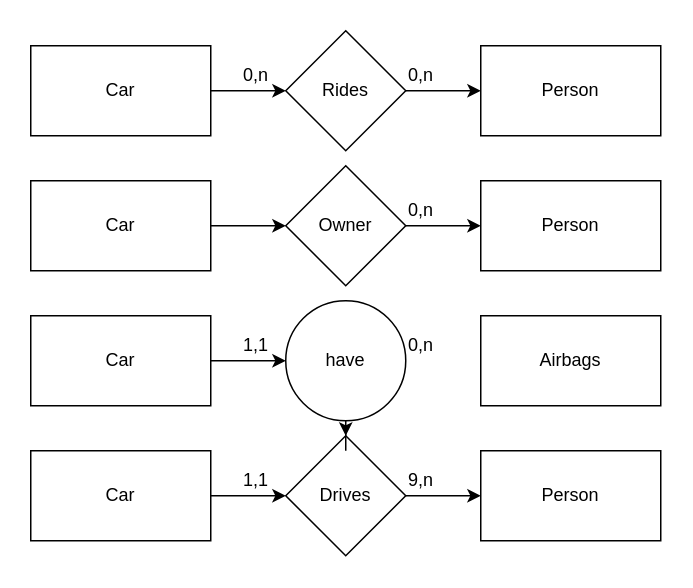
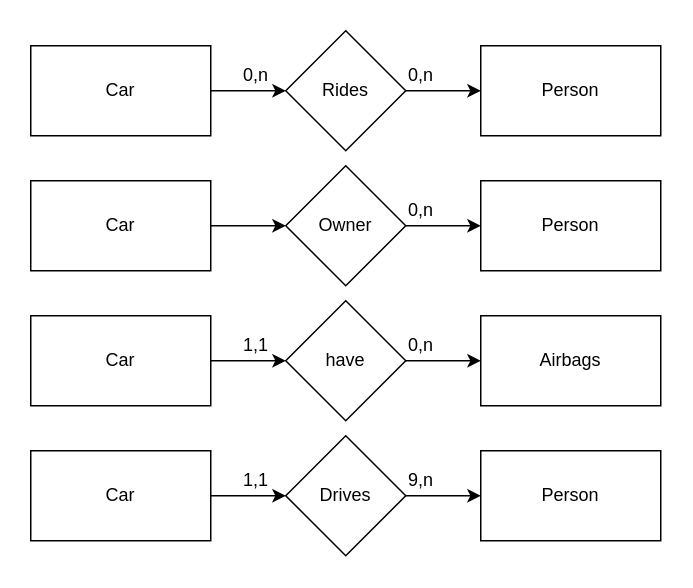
node "have": shape ellipse -> diamond
edge "have" -> "Drives": now "have" -> "Airbags"
